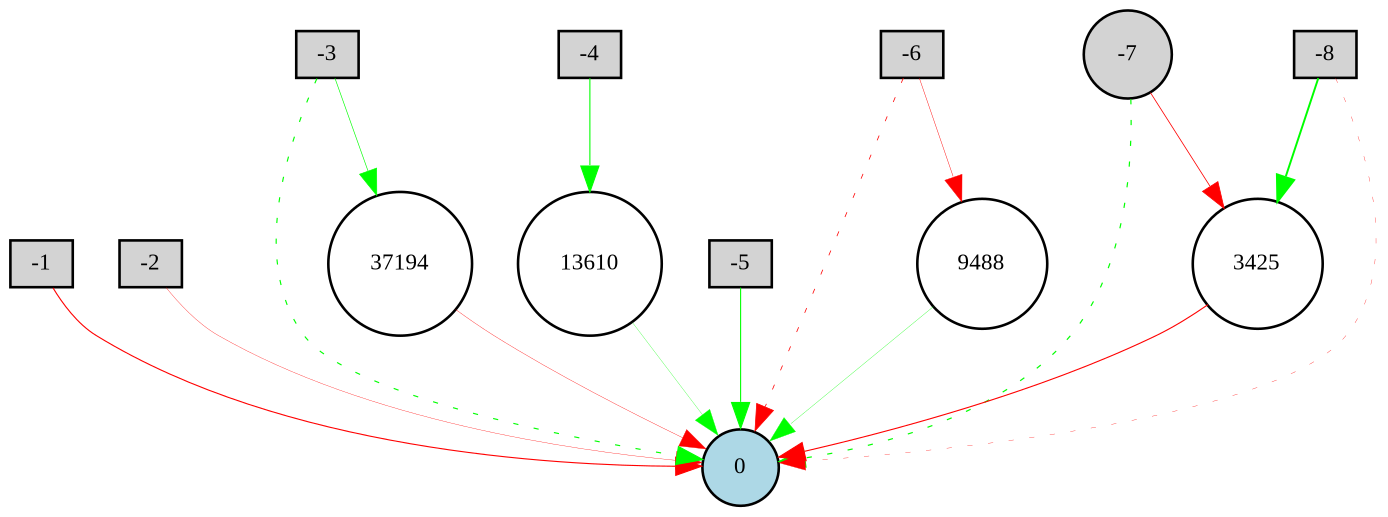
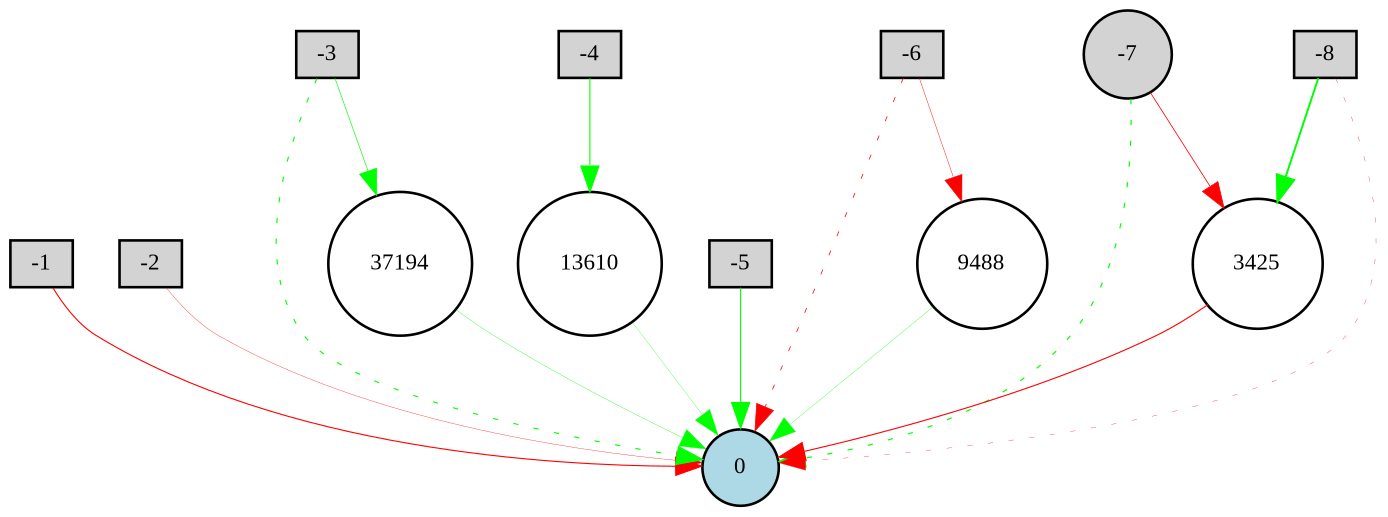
edge "37194" -> "0": color red -> green
